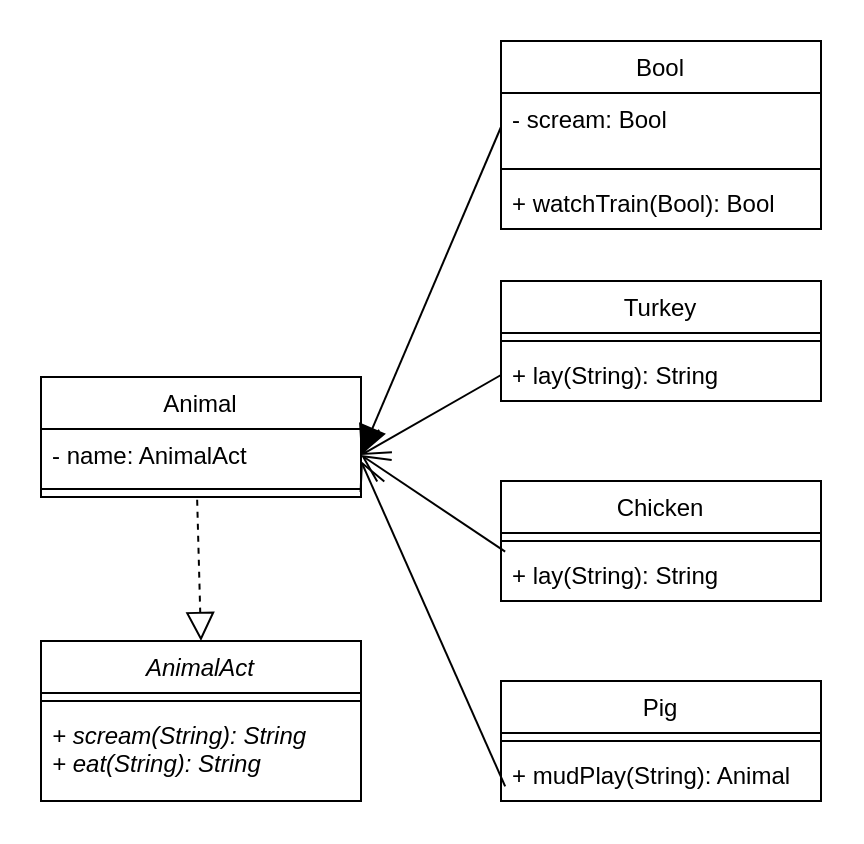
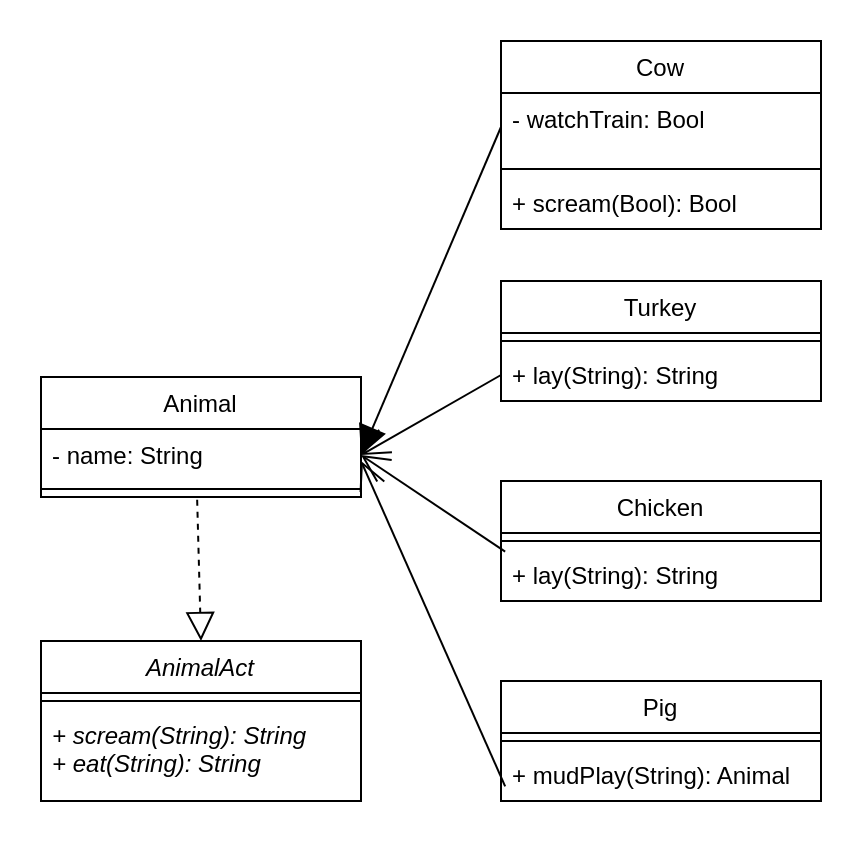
node "Bool": label "Bool" -> "Cow"
node "- scream: Bool": label "- scream: Bool" -> "- watchTrain: Bool"
node "+ watchTrain(Bool): Bool": label "+ watchTrain(Bool): Bool" -> "+ scream(Bool): Bool"
node "- name: AnimalAct": label "- name: AnimalAct" -> "- name: String"
